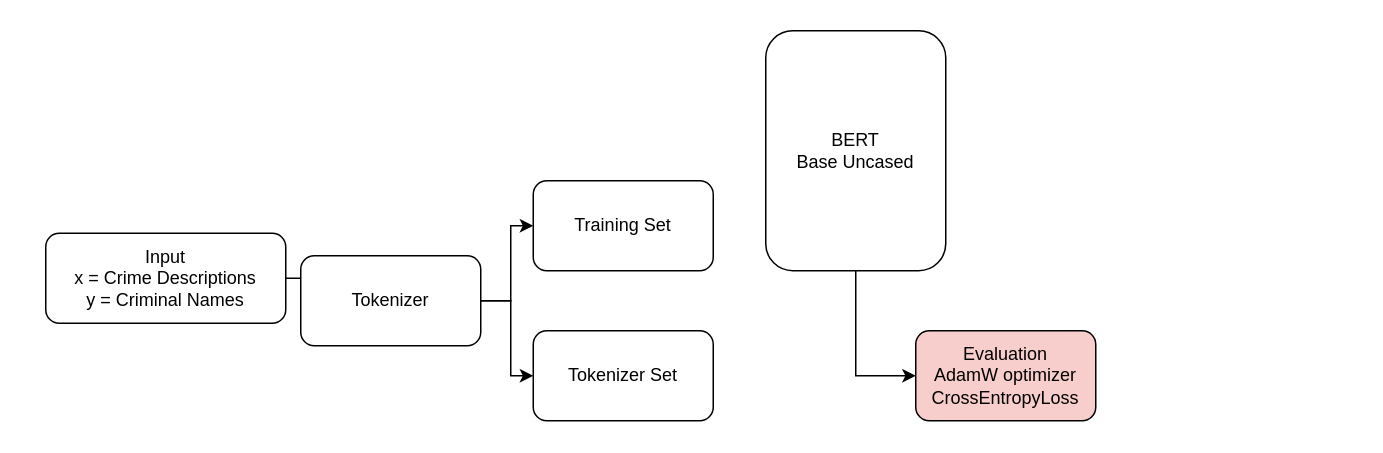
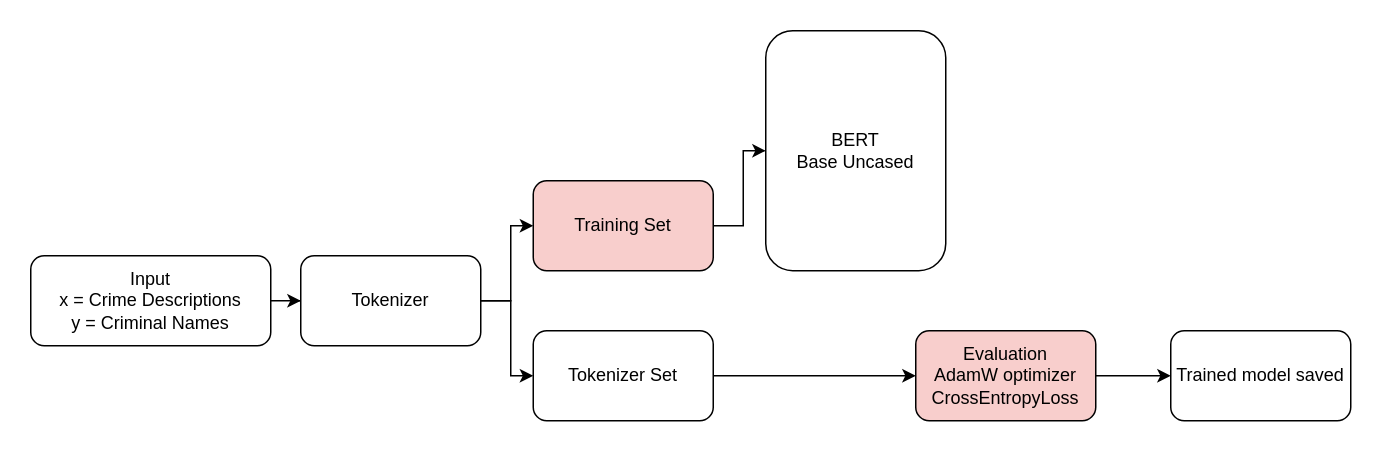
edge "Training Set" -> "BERT Base Uncased": added
node "Training Set": fillcolor #ffffff -> #f8cecc
node "Input x = Crime Descriptions y = Criminal Names": moved (166, 278) -> (151, 301)
edge "BERT Base Uncased" -> "Evaluation AdamW optimizer CrossEntropyLoss": removed
edge "Tokenizer Set" -> "Evaluation AdamW optimizer CrossEntropyLoss": added
edge "Evaluation AdamW optimizer CrossEntropyLoss" -> "Trained model saved": added
node "Trained model saved": added
